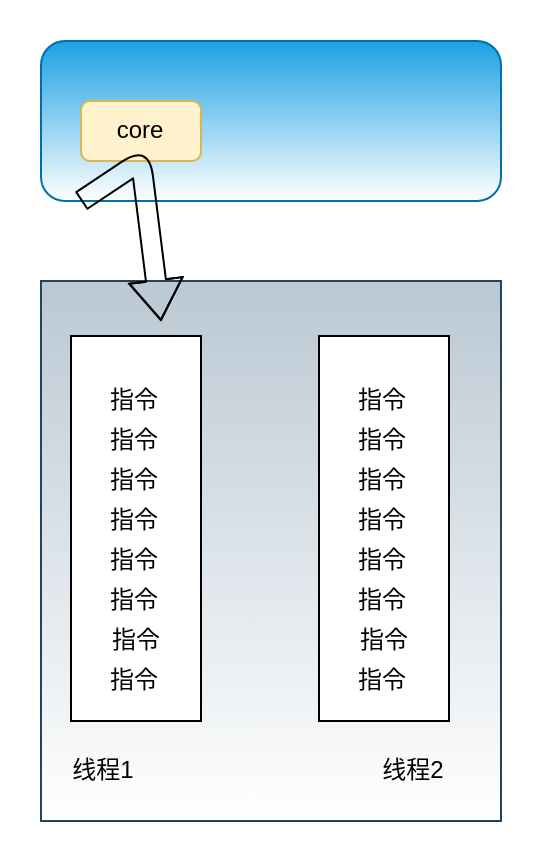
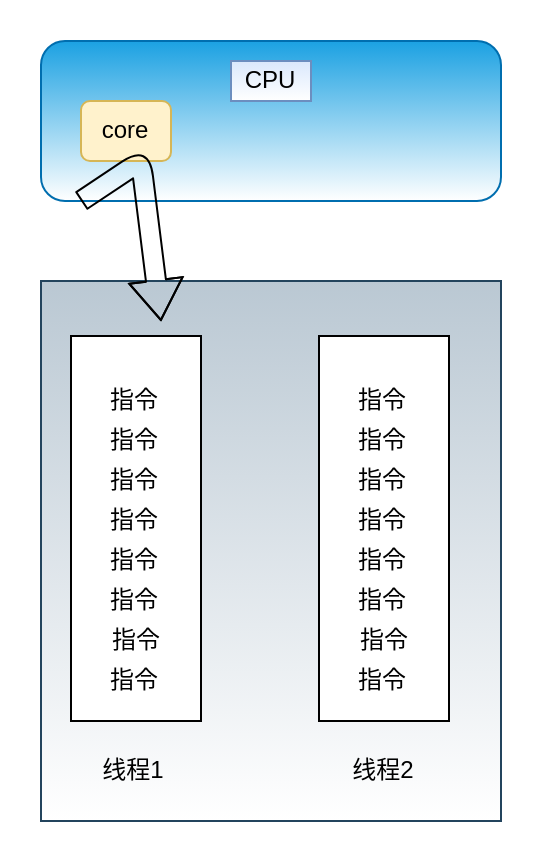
node "CPU": added
node "core": size 120x60 -> 90x60
node "线程1": moved (104, 771) -> (134, 771)
node "线程2": moved (414, 771) -> (384, 771)
